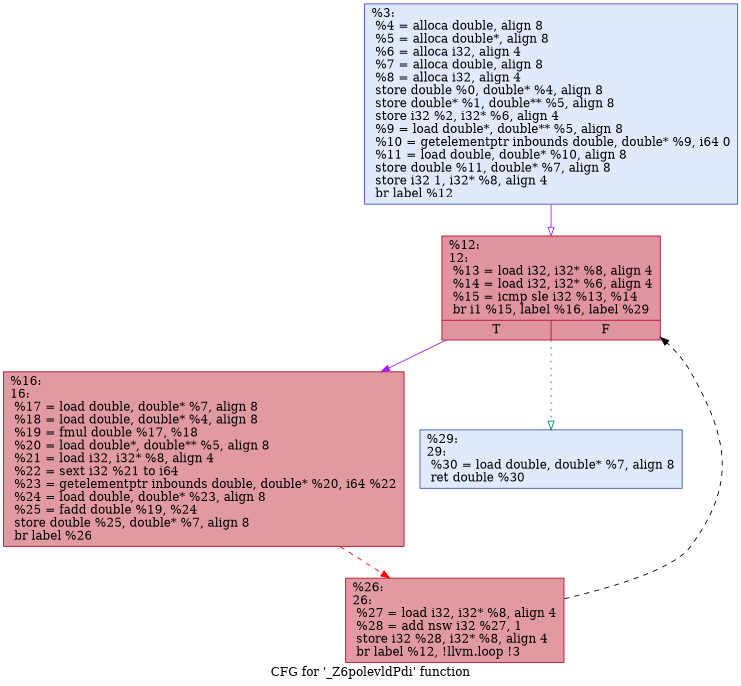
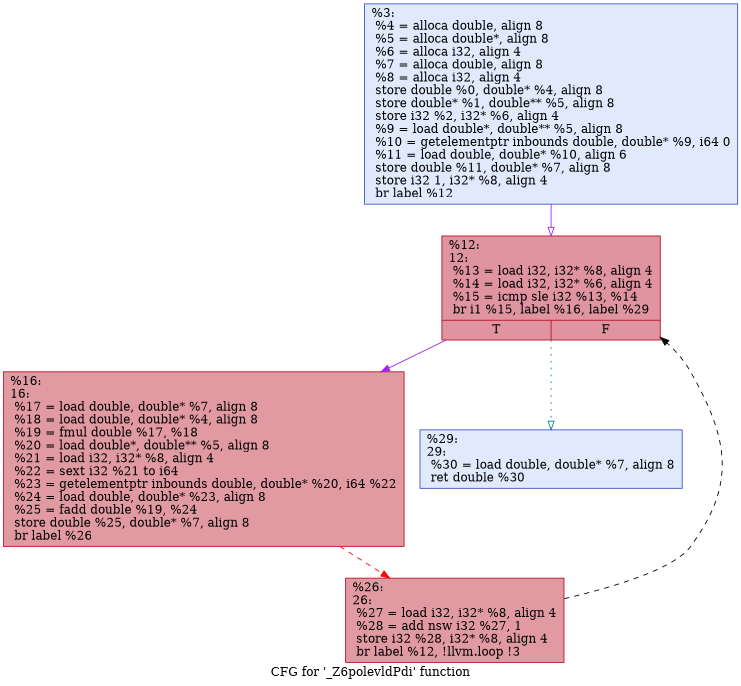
node "%3:": text "%11 = load double, double* %10, align 8" -> "%11 = load double, double* %10, align 6"
